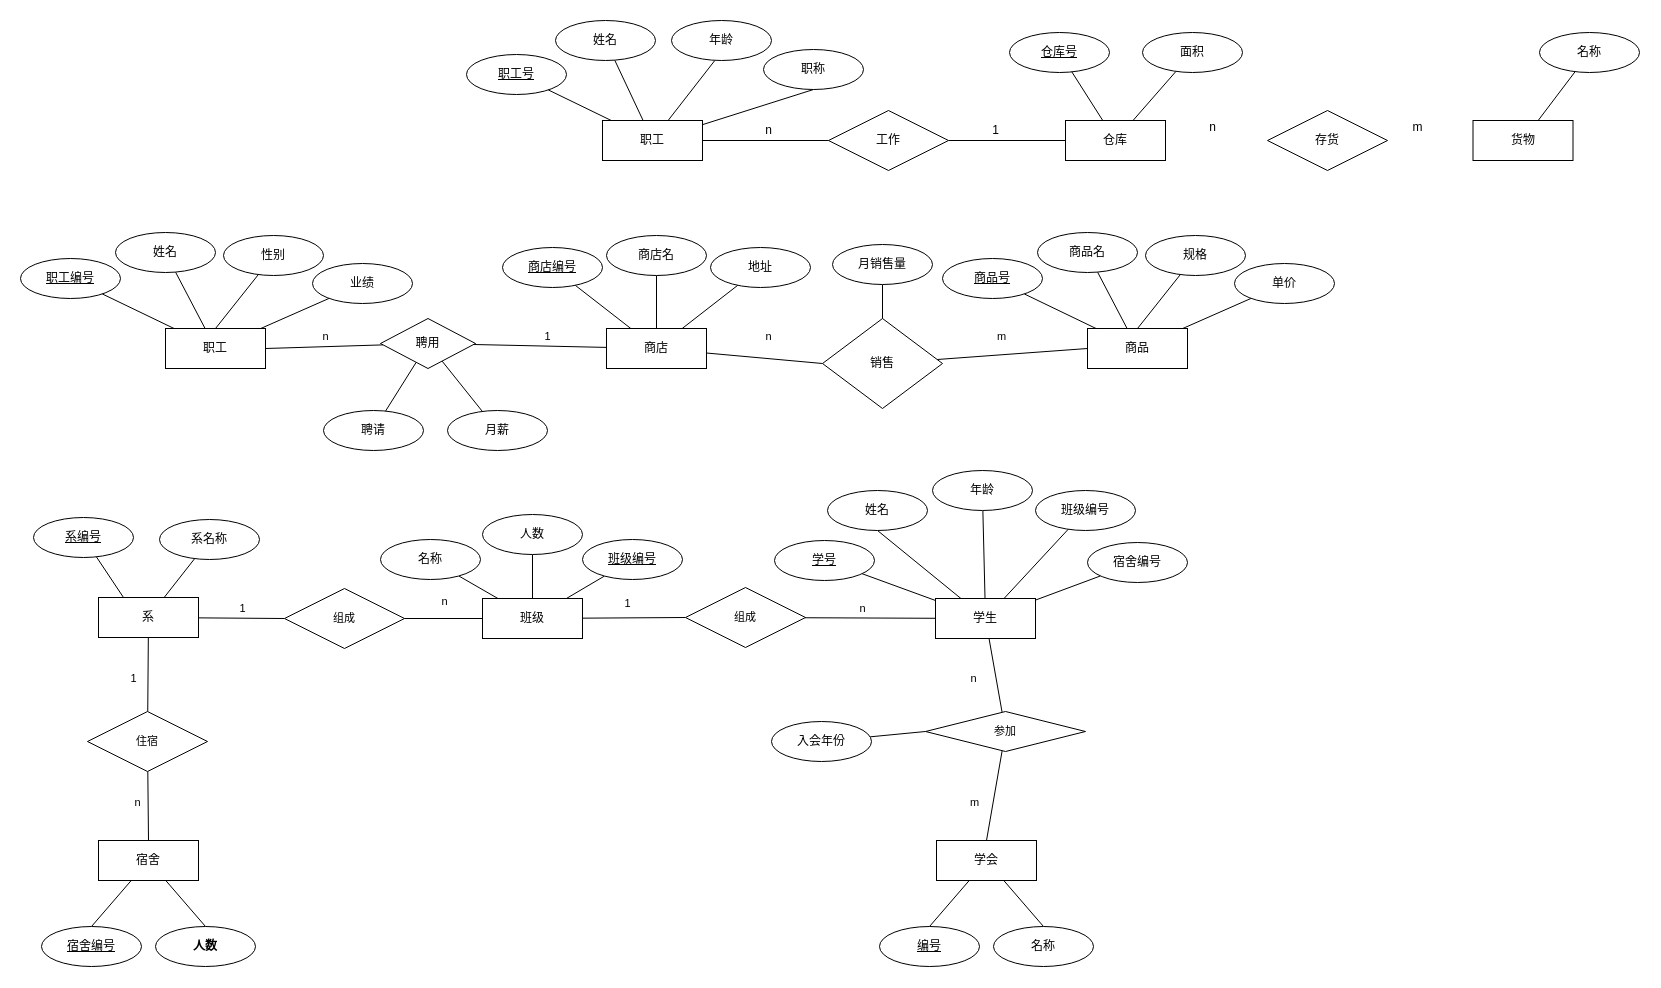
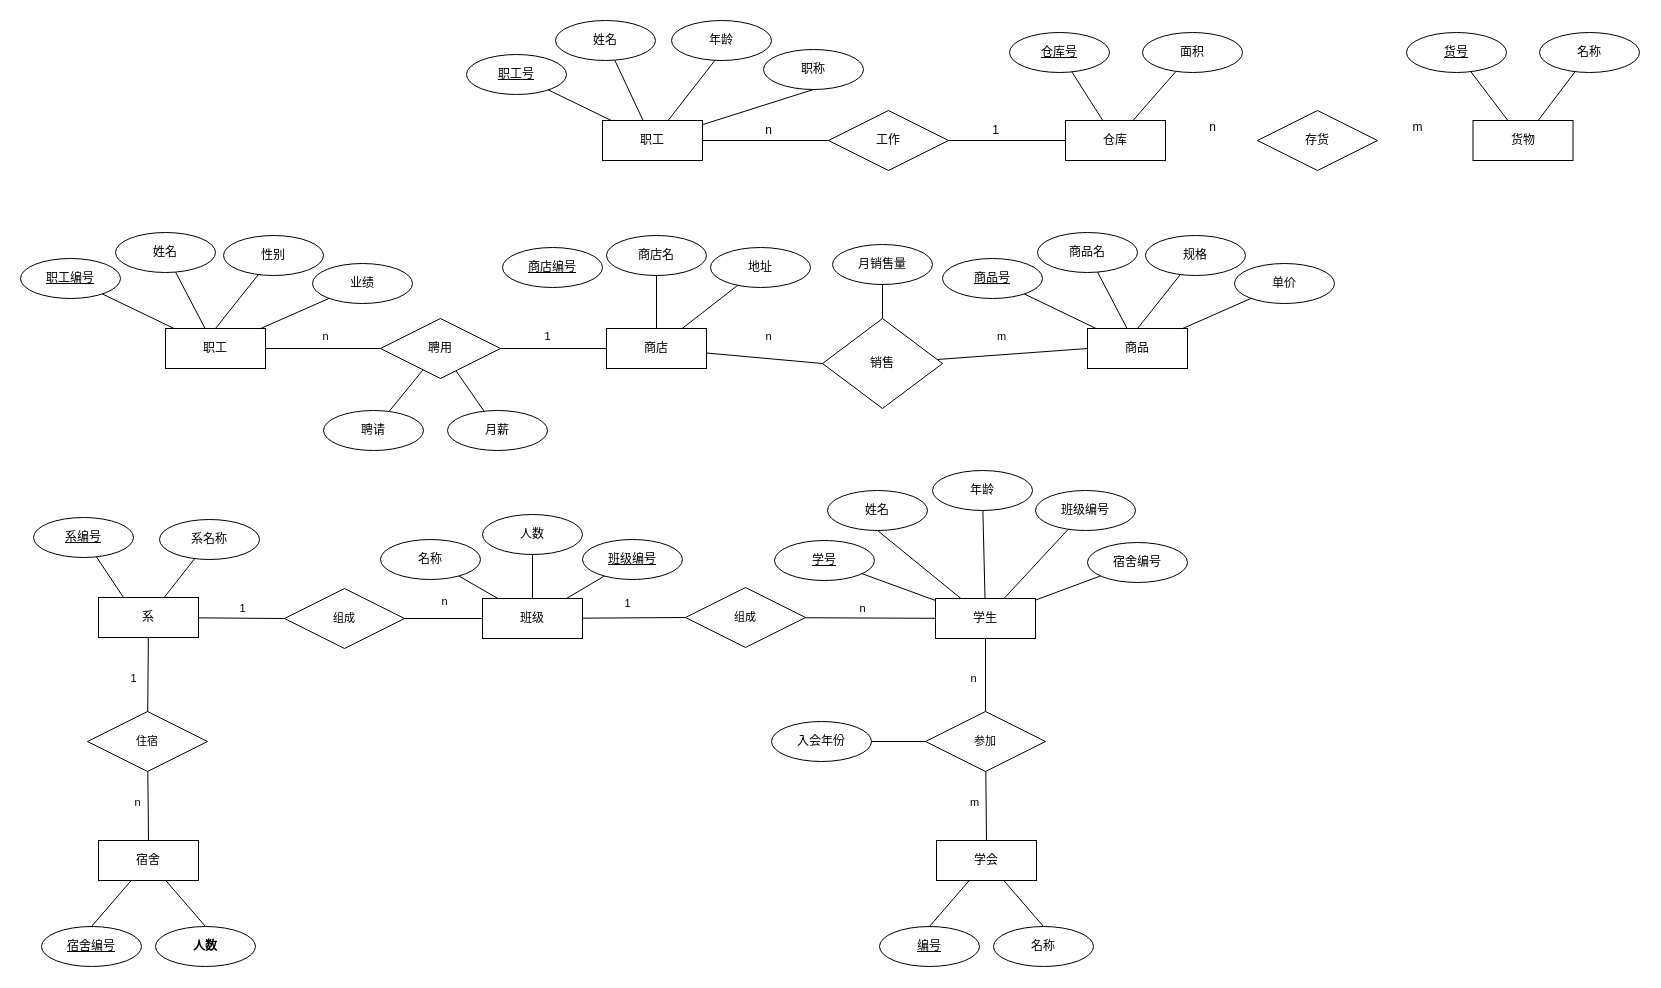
node "货号": added
edge "货号" -- "货物": added
node "存货": moved (1328, 141) -> (1318, 141)
edge "商店编号" -- "商店": removed
node "聘用": size 95x50 -> 120x60
node "参加": size 160x40 -> 120x60
